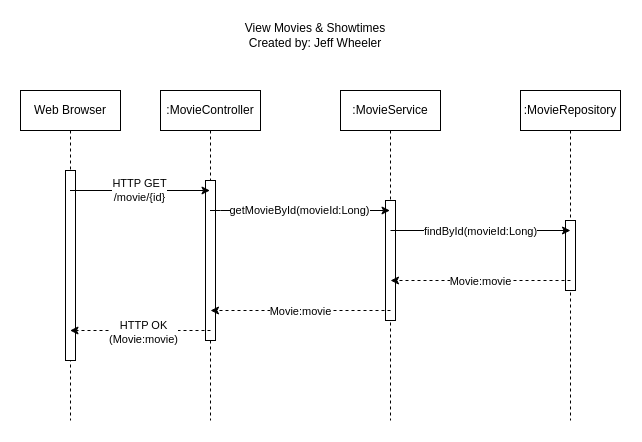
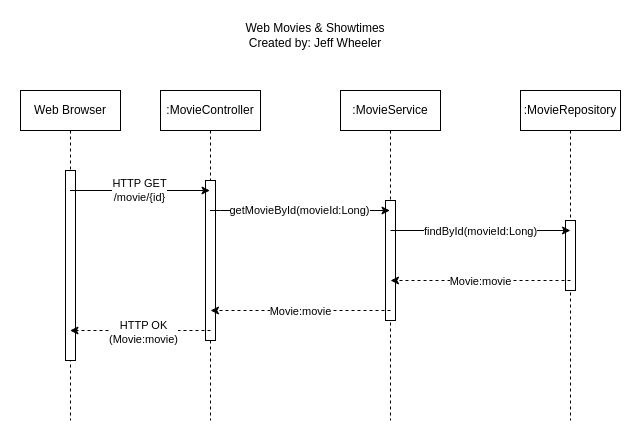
node "View Movies & Showtimes Created by: Jeff Wheeler": label "View Movies & Showtimes Created by: Jeff Wheeler" -> "Web Movies & Showtimes Created by: Jeff Wheeler"
